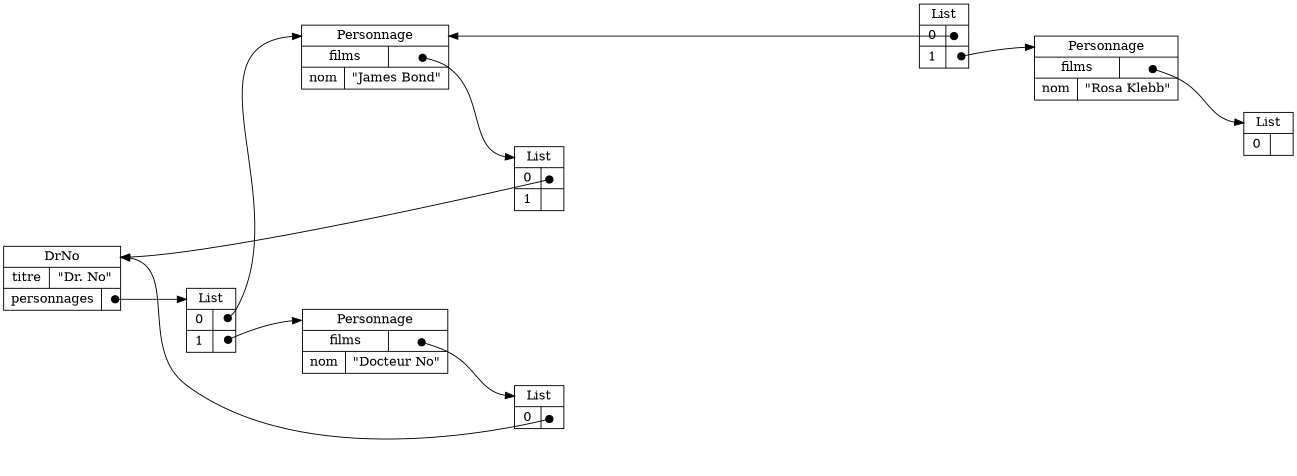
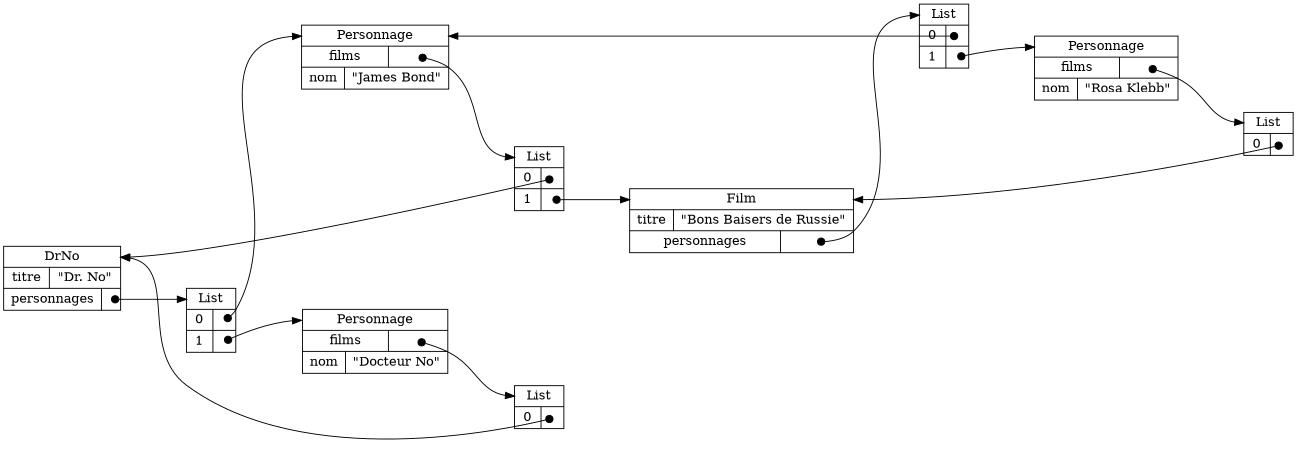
node "Film": added
